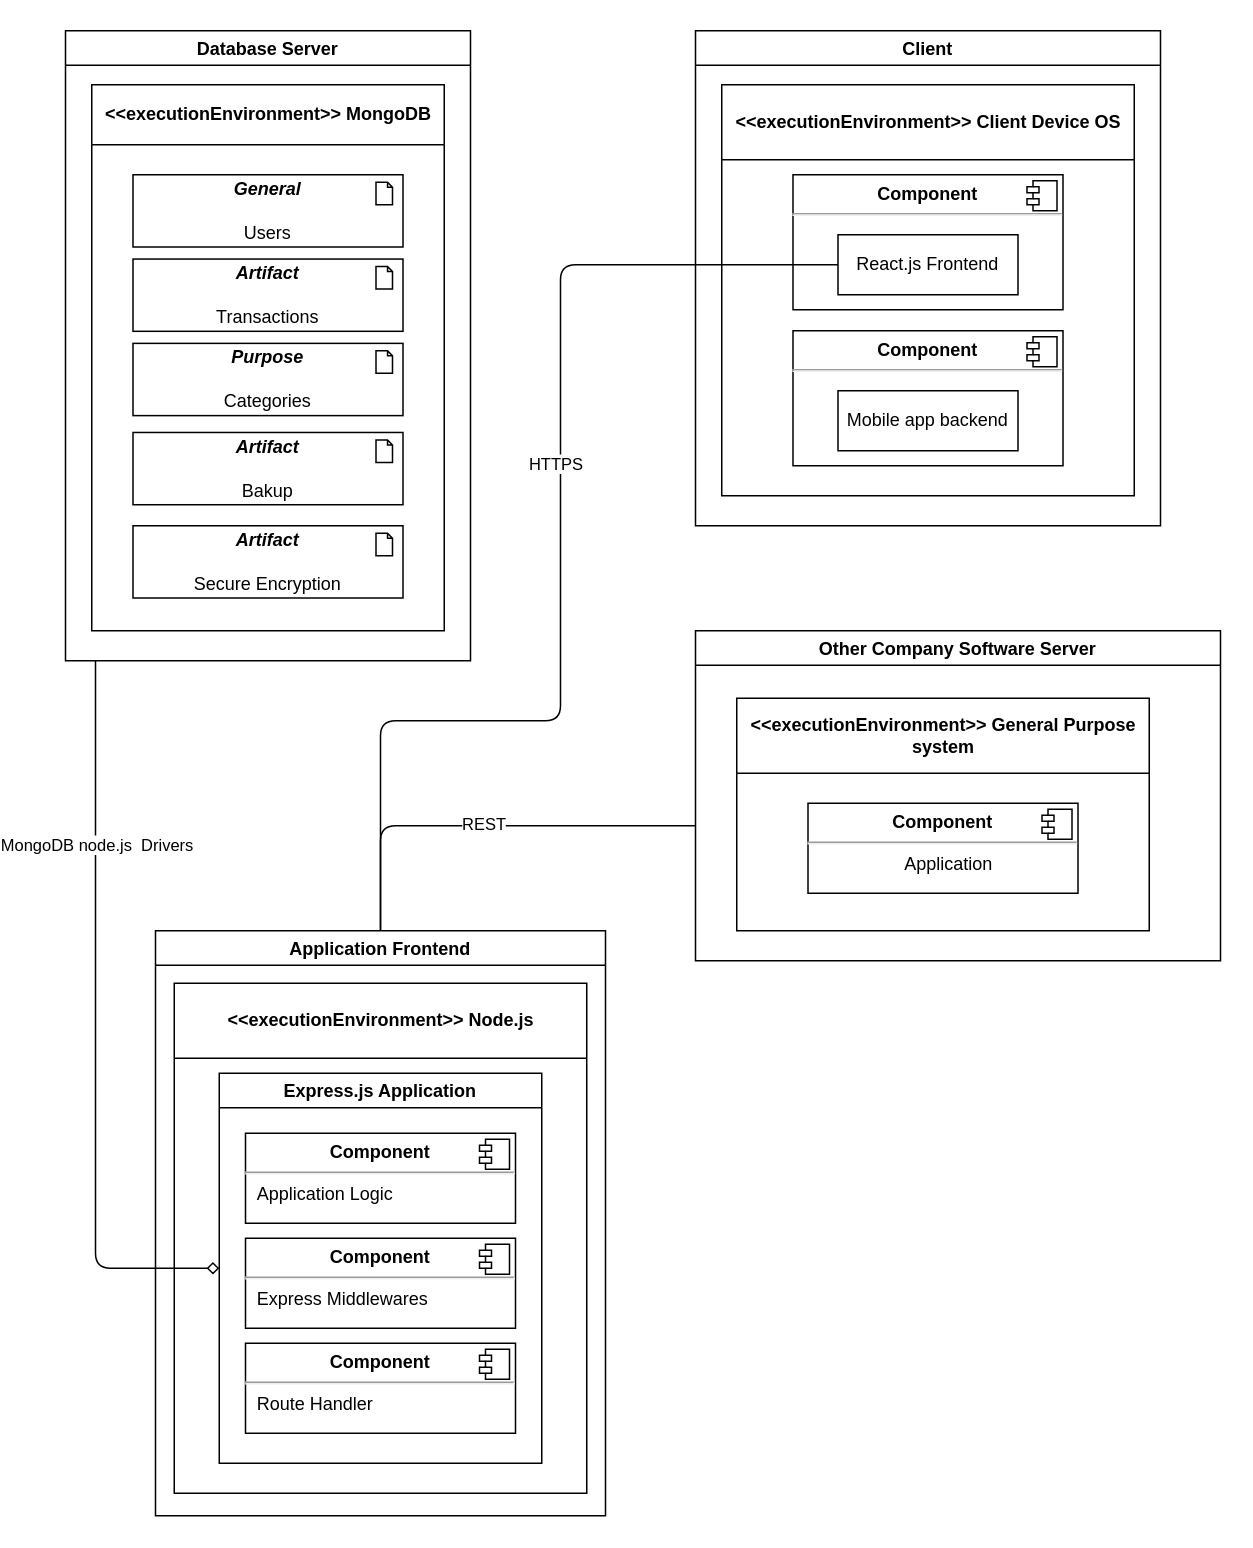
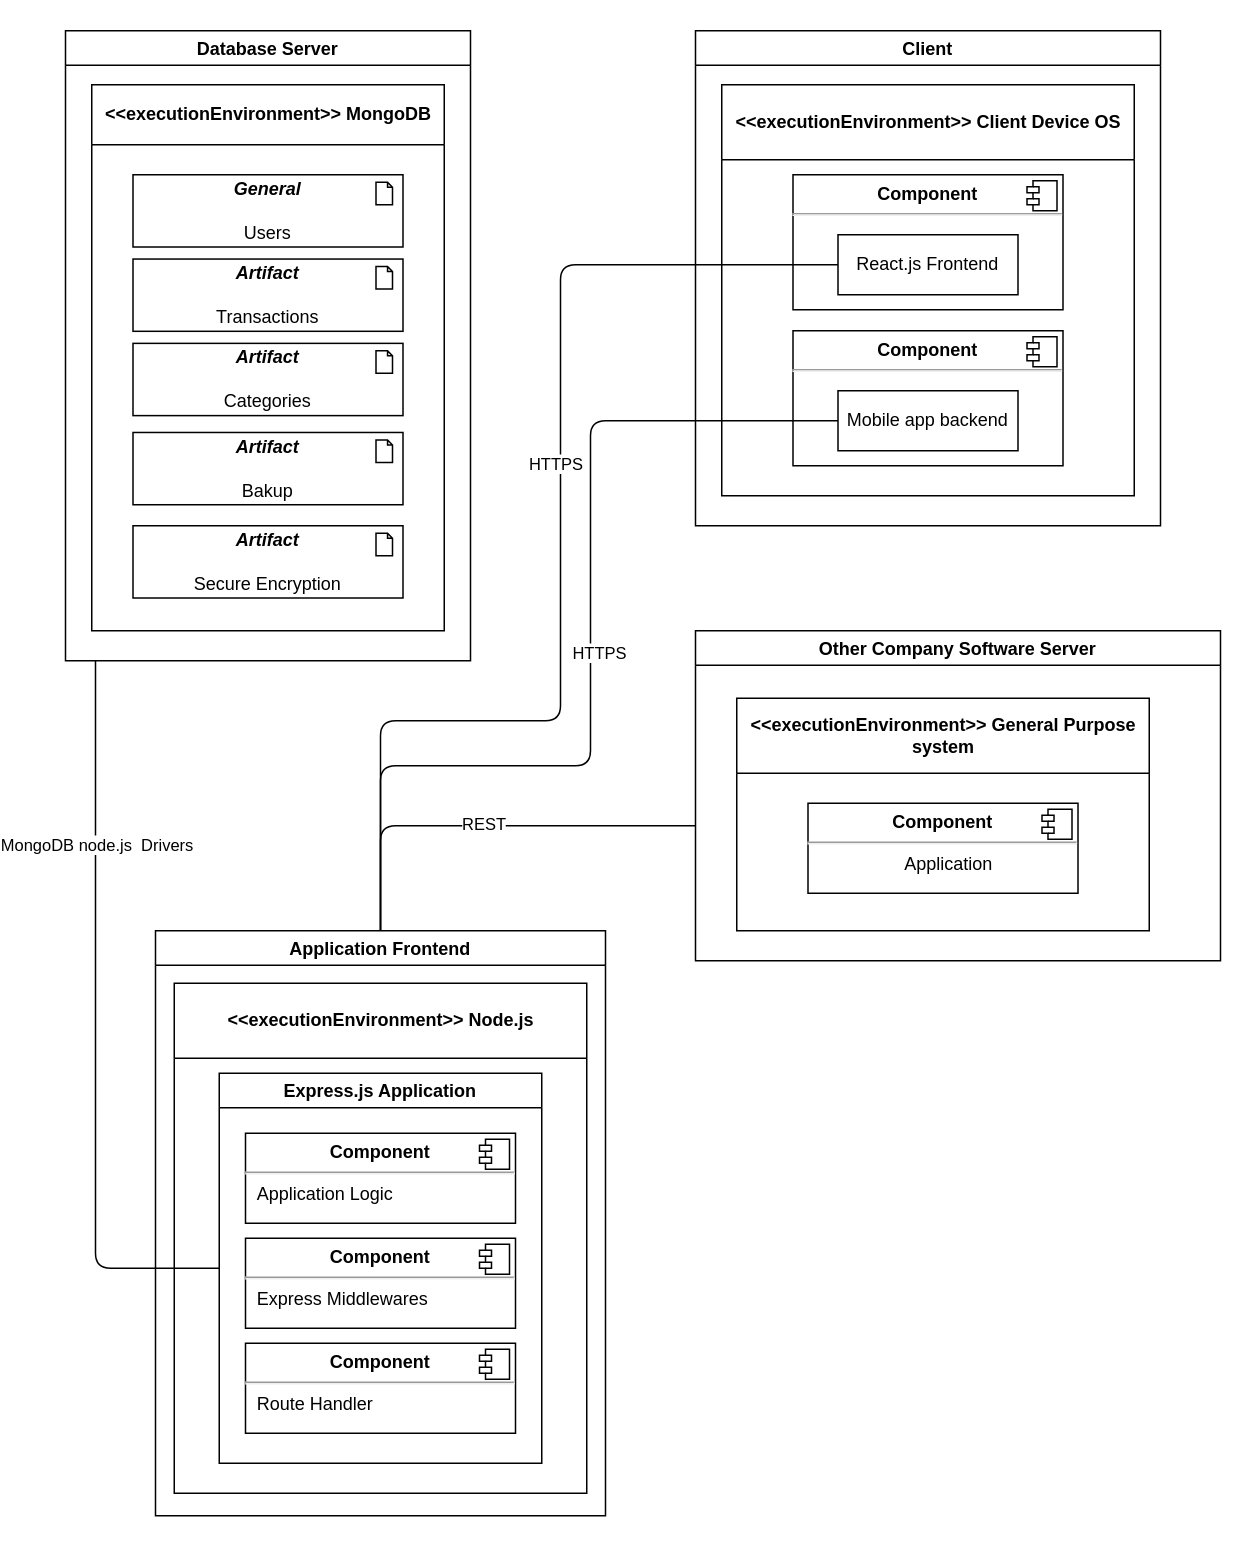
node "Purpose Categories": label "Purpose Categories" -> "Artifact Categories"
edge "Mobile app backend" -- "Application Frontend": added, label "HTTPS"
edge "Database Server" -> "Express.js Application": arrowhead diamond -> none
